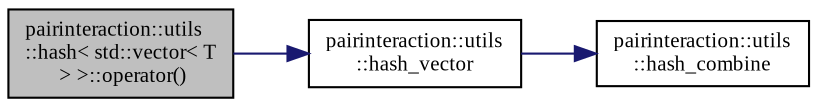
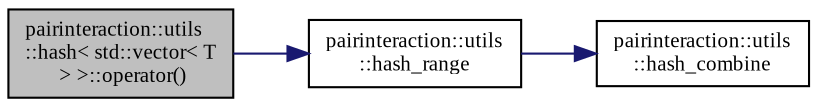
node "pairinteraction::utils ::hash_vector": label "pairinteraction::utils ::hash_vector" -> "pairinteraction::utils ::hash_range"
